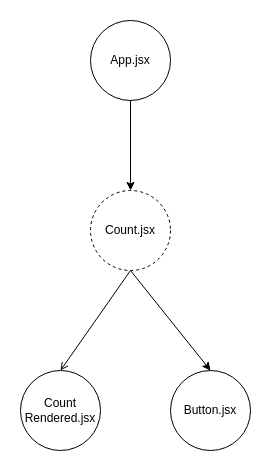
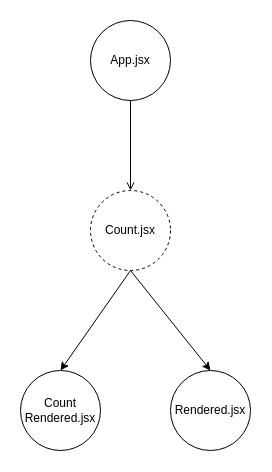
edge "App.jsx" -> "Count.jsx": arrowhead classic -> open
edge "Count.jsx" -> "Count Rendered.jsx": arrowhead open -> classic
node "Button.jsx": label "Button.jsx" -> "Rendered.jsx"
